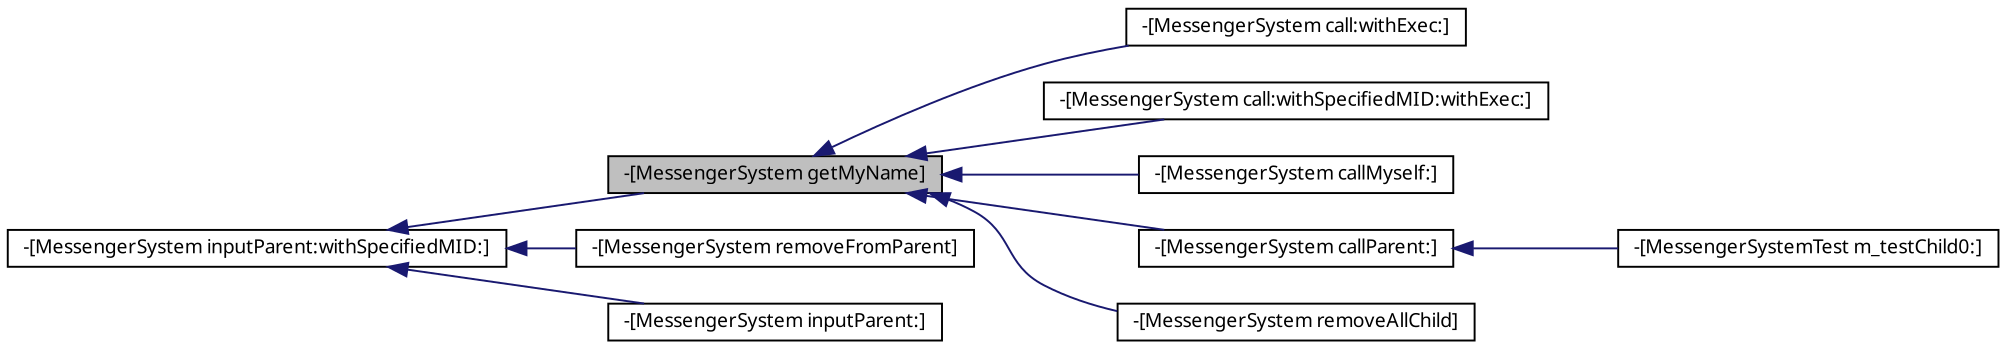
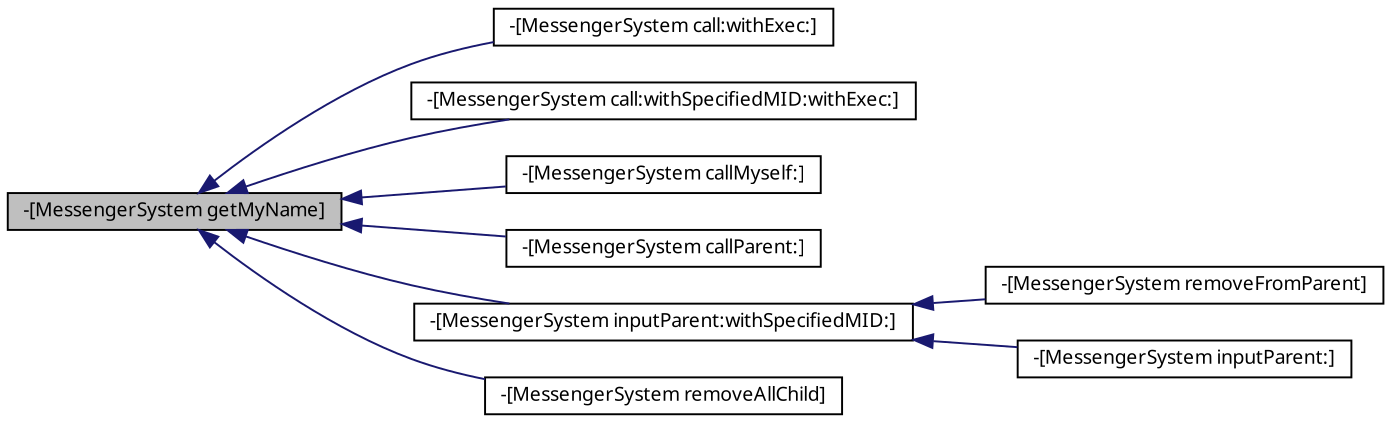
edge "-[MessengerSystem getMyName]" -> "-[MessengerSystem inputParent:withSpecifiedMID:]": reversed
node "-[MessengerSystemTest m_testChild0:]": removed
